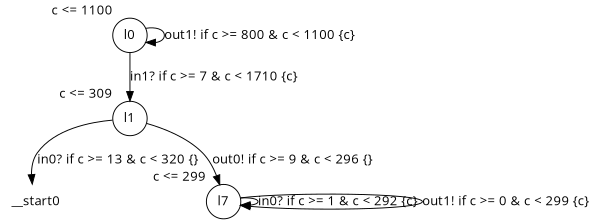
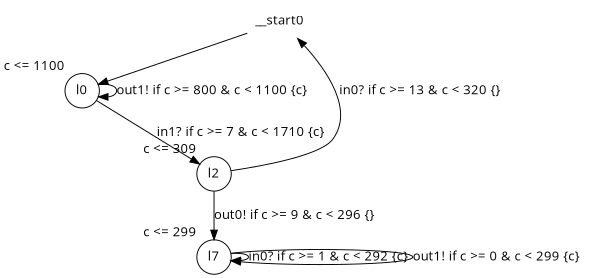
edge "__start0" -> "l0 c <= 1100": added
node "l1 c <= 309": label "l1 c <= 309" -> "l2 c <= 309"
